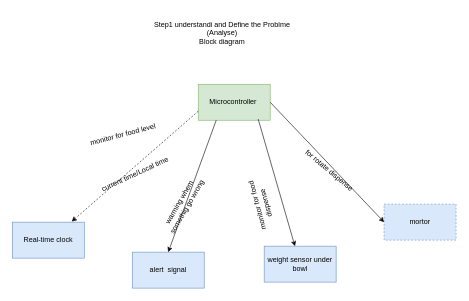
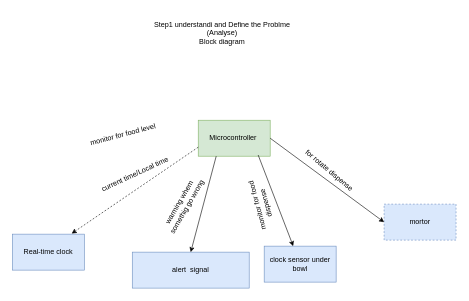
node "Microcontroller": moved (234, 102) -> (234, 138)
node "Real-time clock": moved (48, 240) -> (48, 252)
node "weight sensor under bowl": label "weight sensor under bowl" -> "clock sensor under bowl"
node "alert signal": size 72x36 -> 117x36
